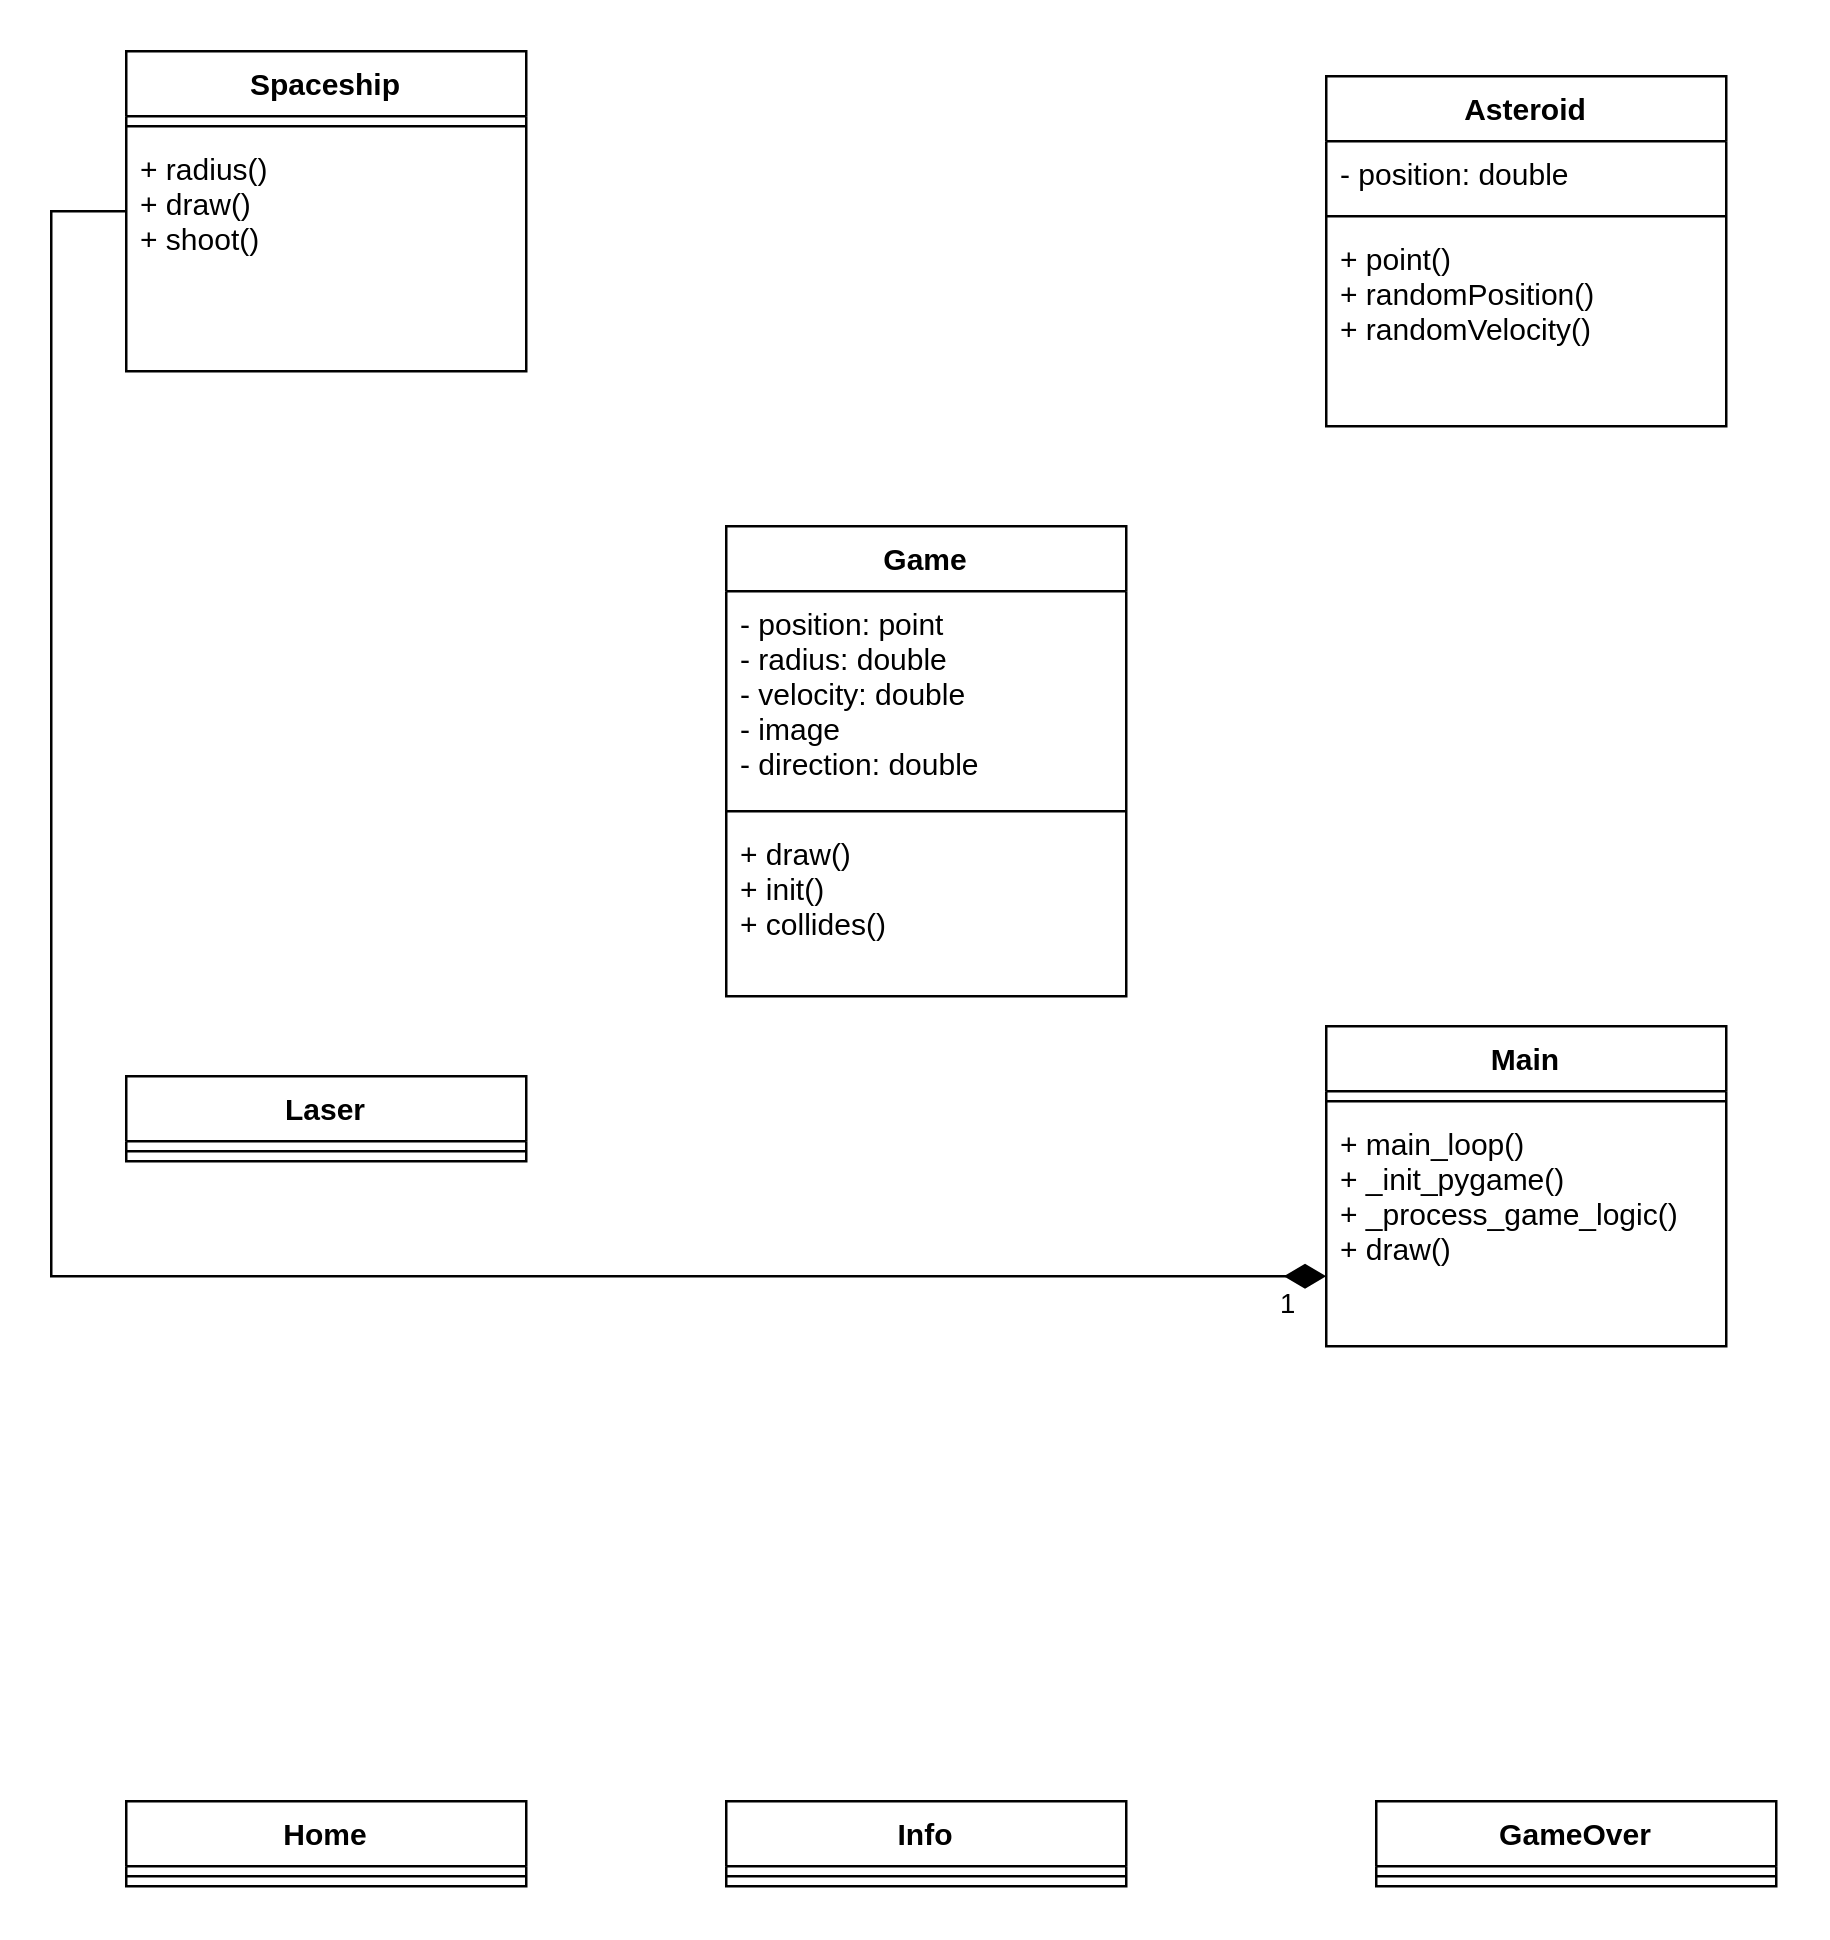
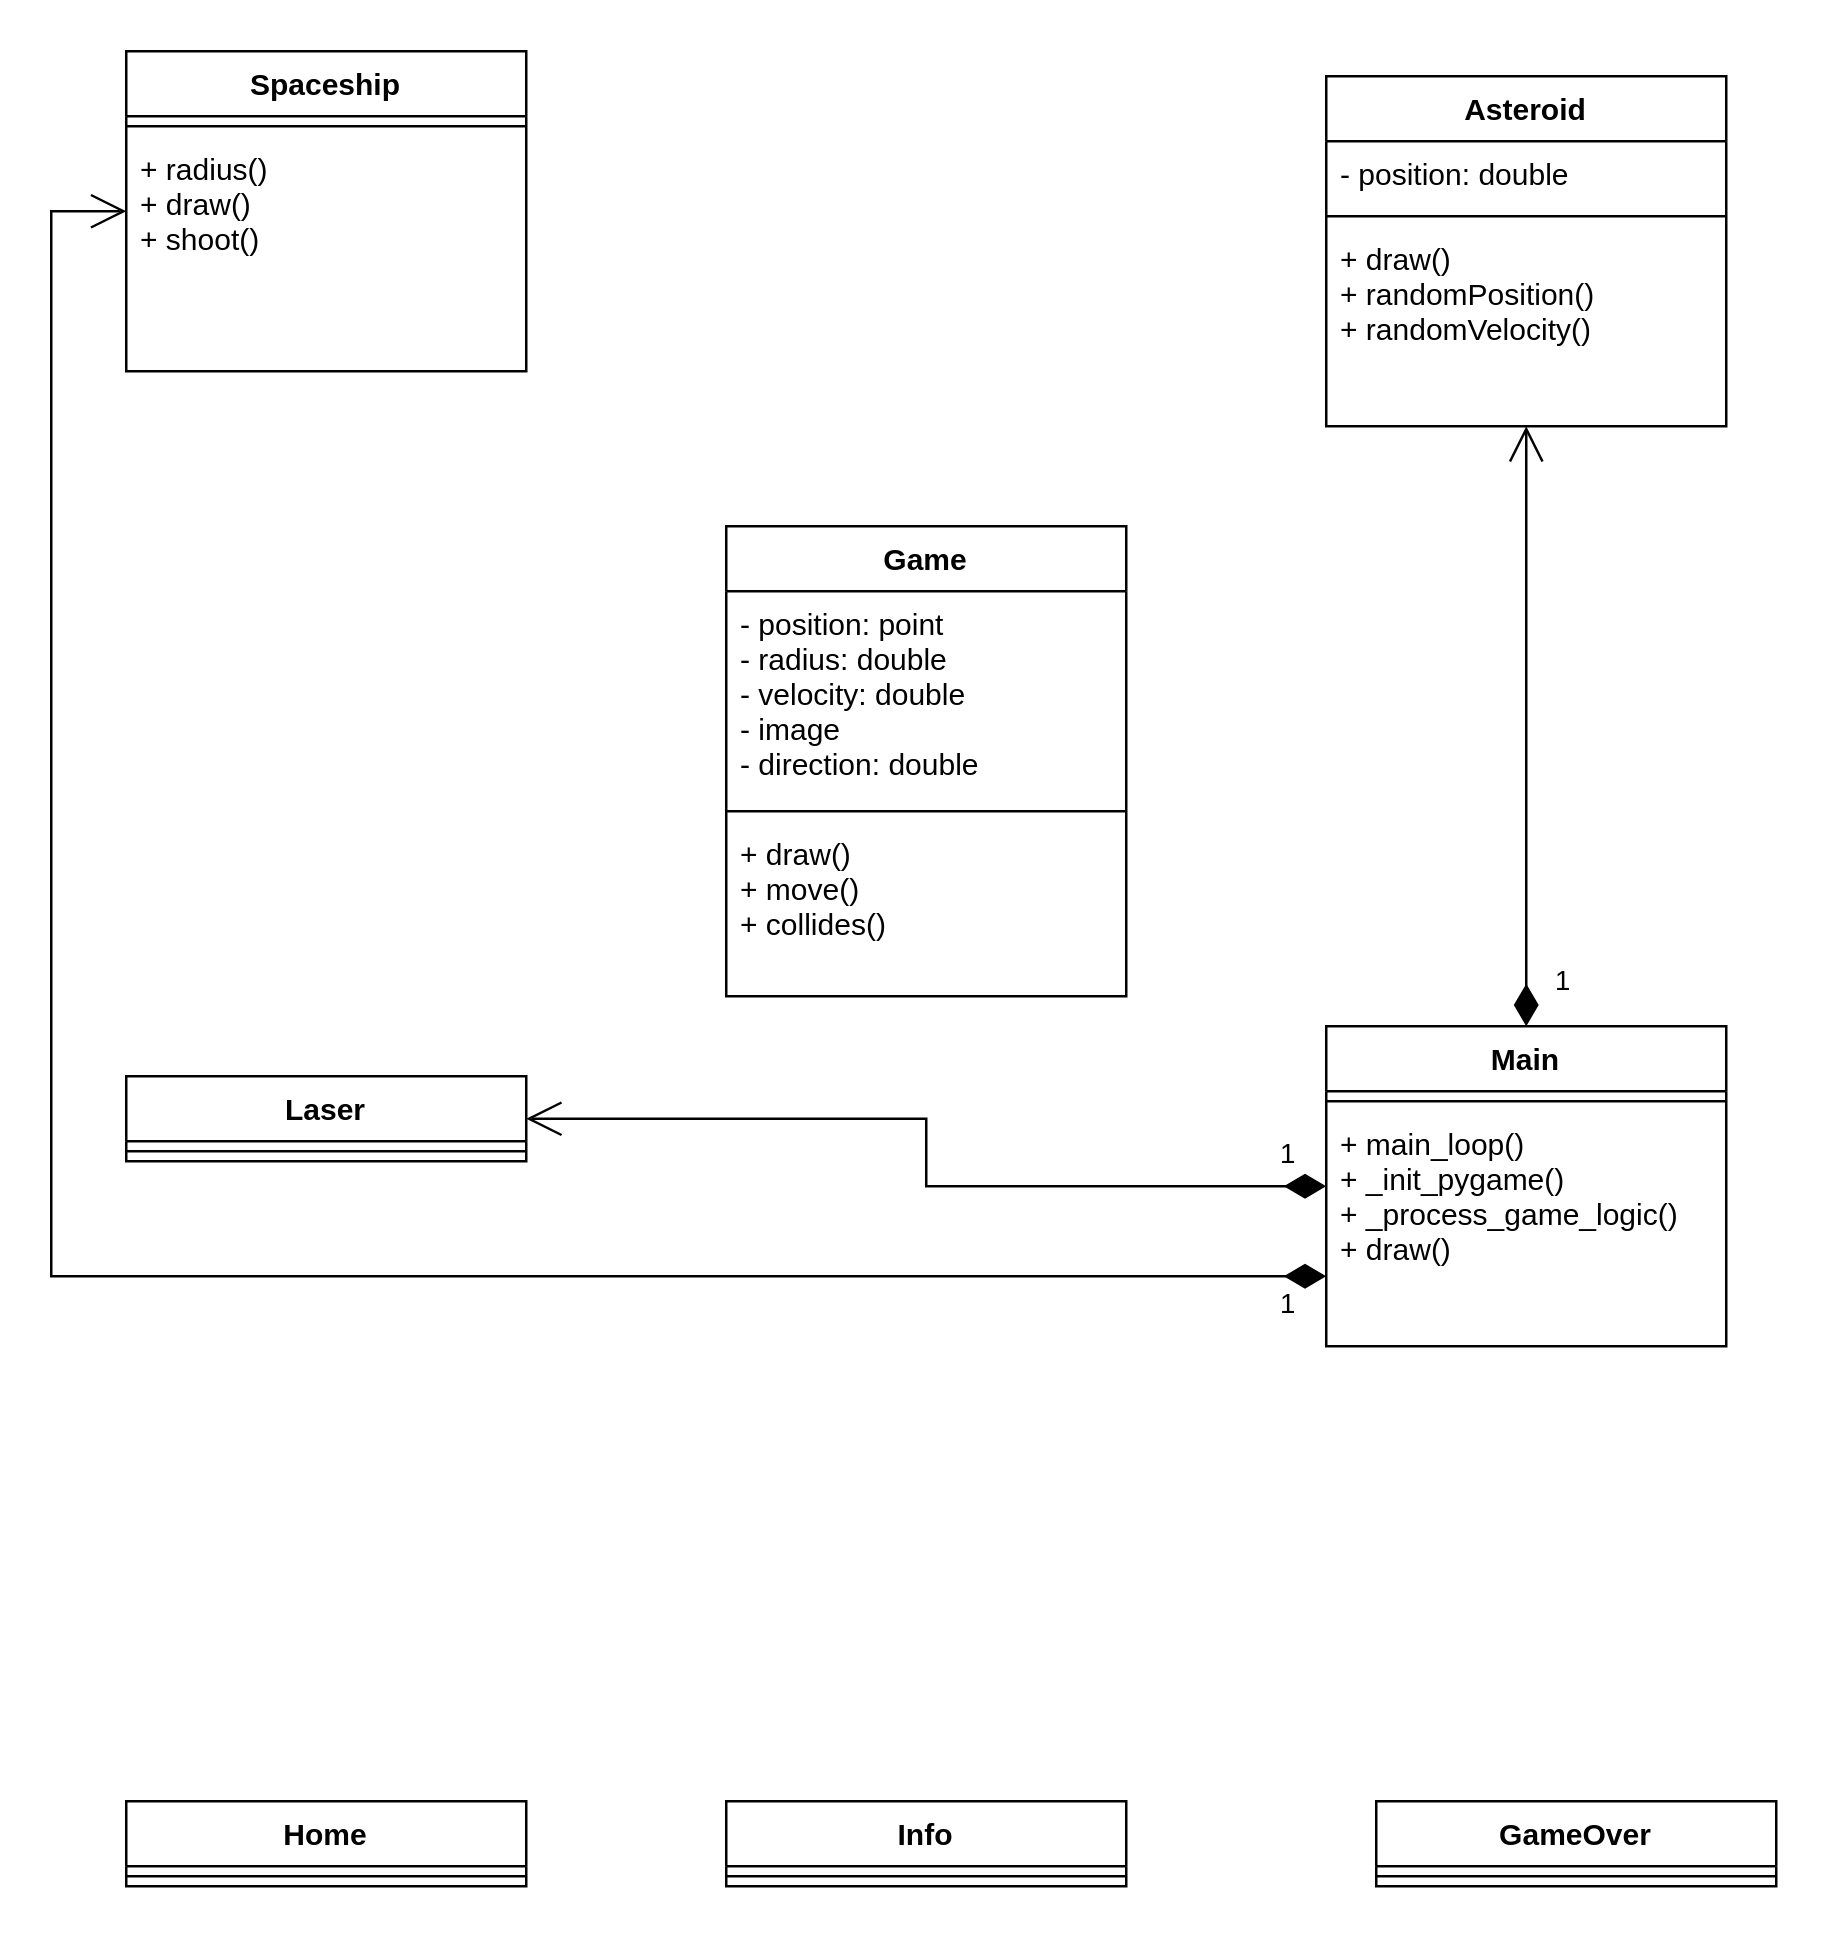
edge "Spaceship" -> "Main": arrowhead none -> open
node "+ point() + randomPosition() + randomVelocity()": label "+ point() + randomPosition() + randomVelocity()" -> "+ draw() + randomPosition() + randomVelocity()"
edge "Asteroid" -- "Main": added, label "1"
node "+ draw() + init() + collides()": label "+ draw() + init() + collides()" -> "+ draw() + move() + collides()"
edge "Laser" -- "Main": added, label "1"
